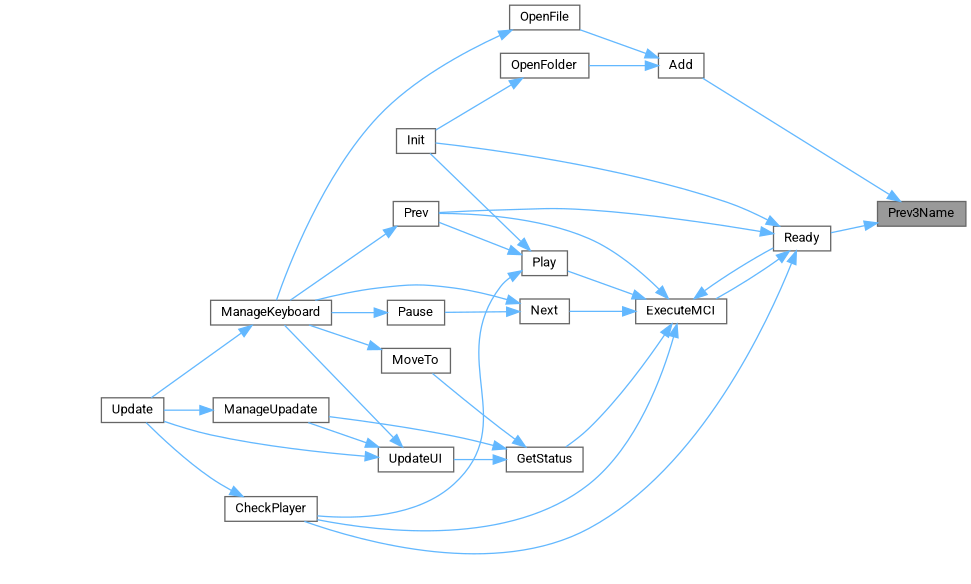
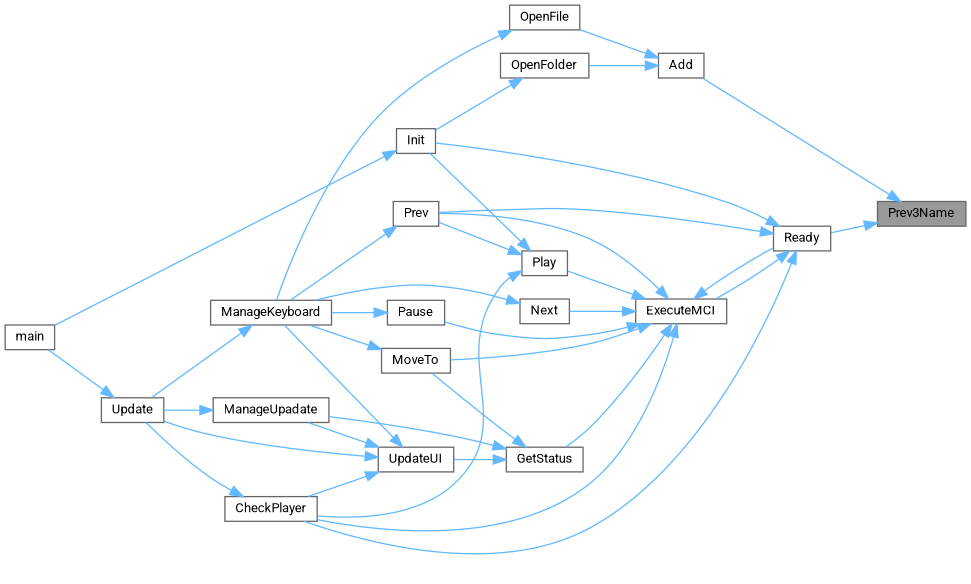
edge "Pause" -> "Next": now "Pause" -> "ExecuteMCI"
node "main": added
edge "MoveTo" -> "ExecuteMCI": added
edge "CheckPlayer" -> "UpdateUI": added
